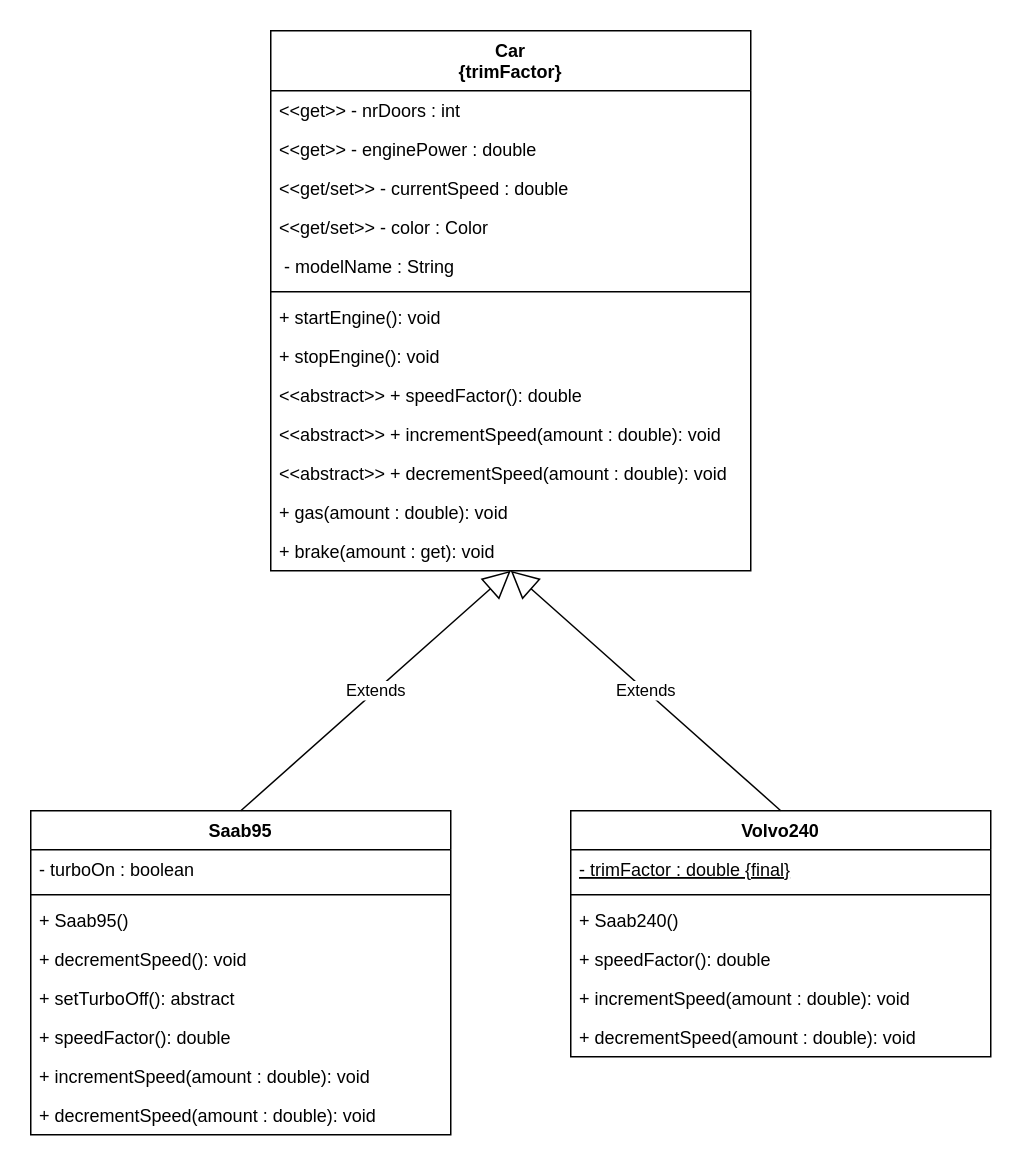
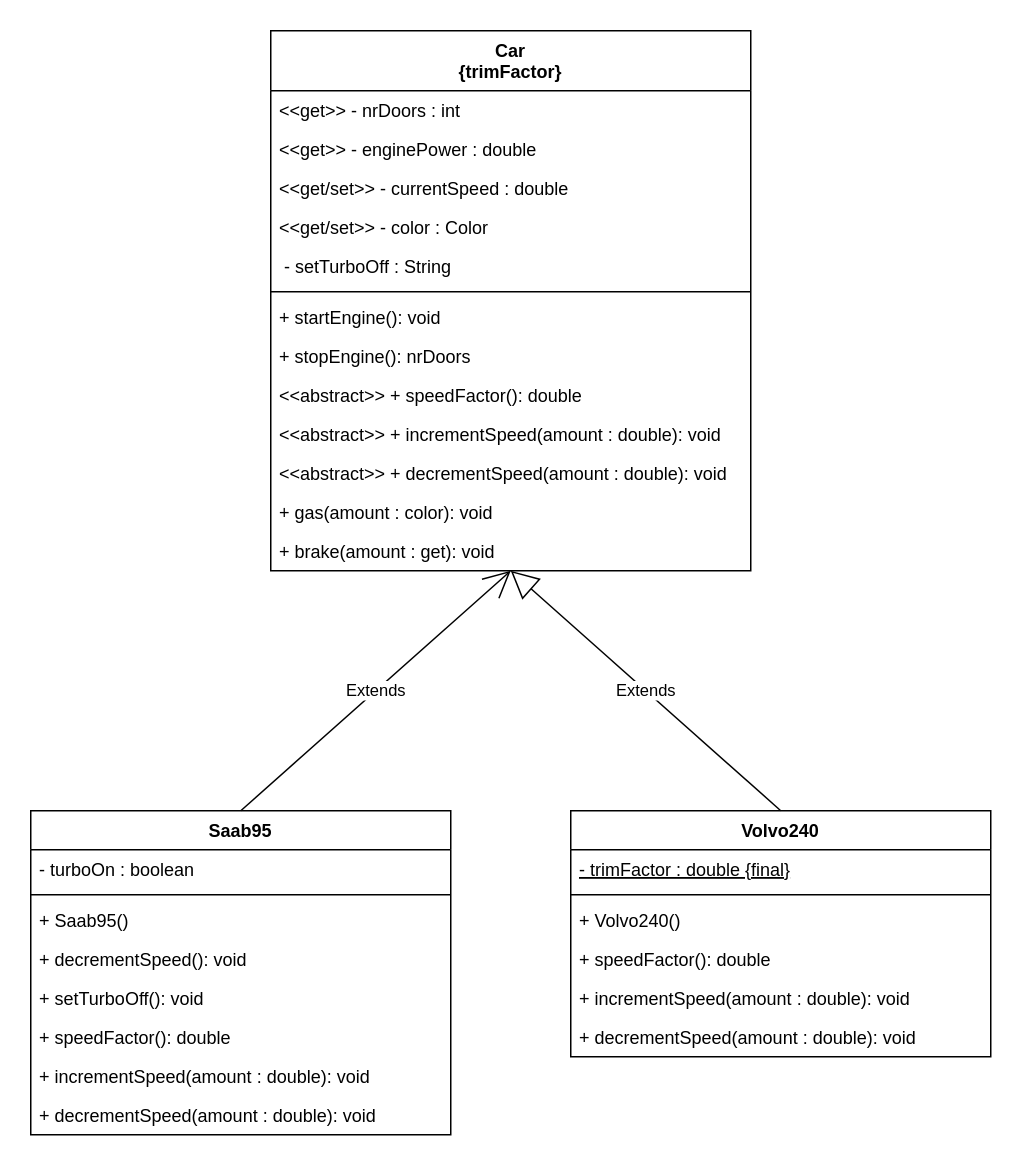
node "- modelName : String": label "- modelName : String" -> "- setTurboOff : String"
node "+ stopEngine(): void": label "+ stopEngine(): void" -> "+ stopEngine(): nrDoors"
node "+ gas(amount : double): void": label "+ gas(amount : double): void" -> "+ gas(amount : color): void"
edge "Saab95" -> "+ brake(amount : get): void": arrowhead block -> open
node "+ Saab240()": label "+ Saab240()" -> "+ Volvo240()"
node "+ setTurboOff(): abstract": label "+ setTurboOff(): abstract" -> "+ setTurboOff(): void"
